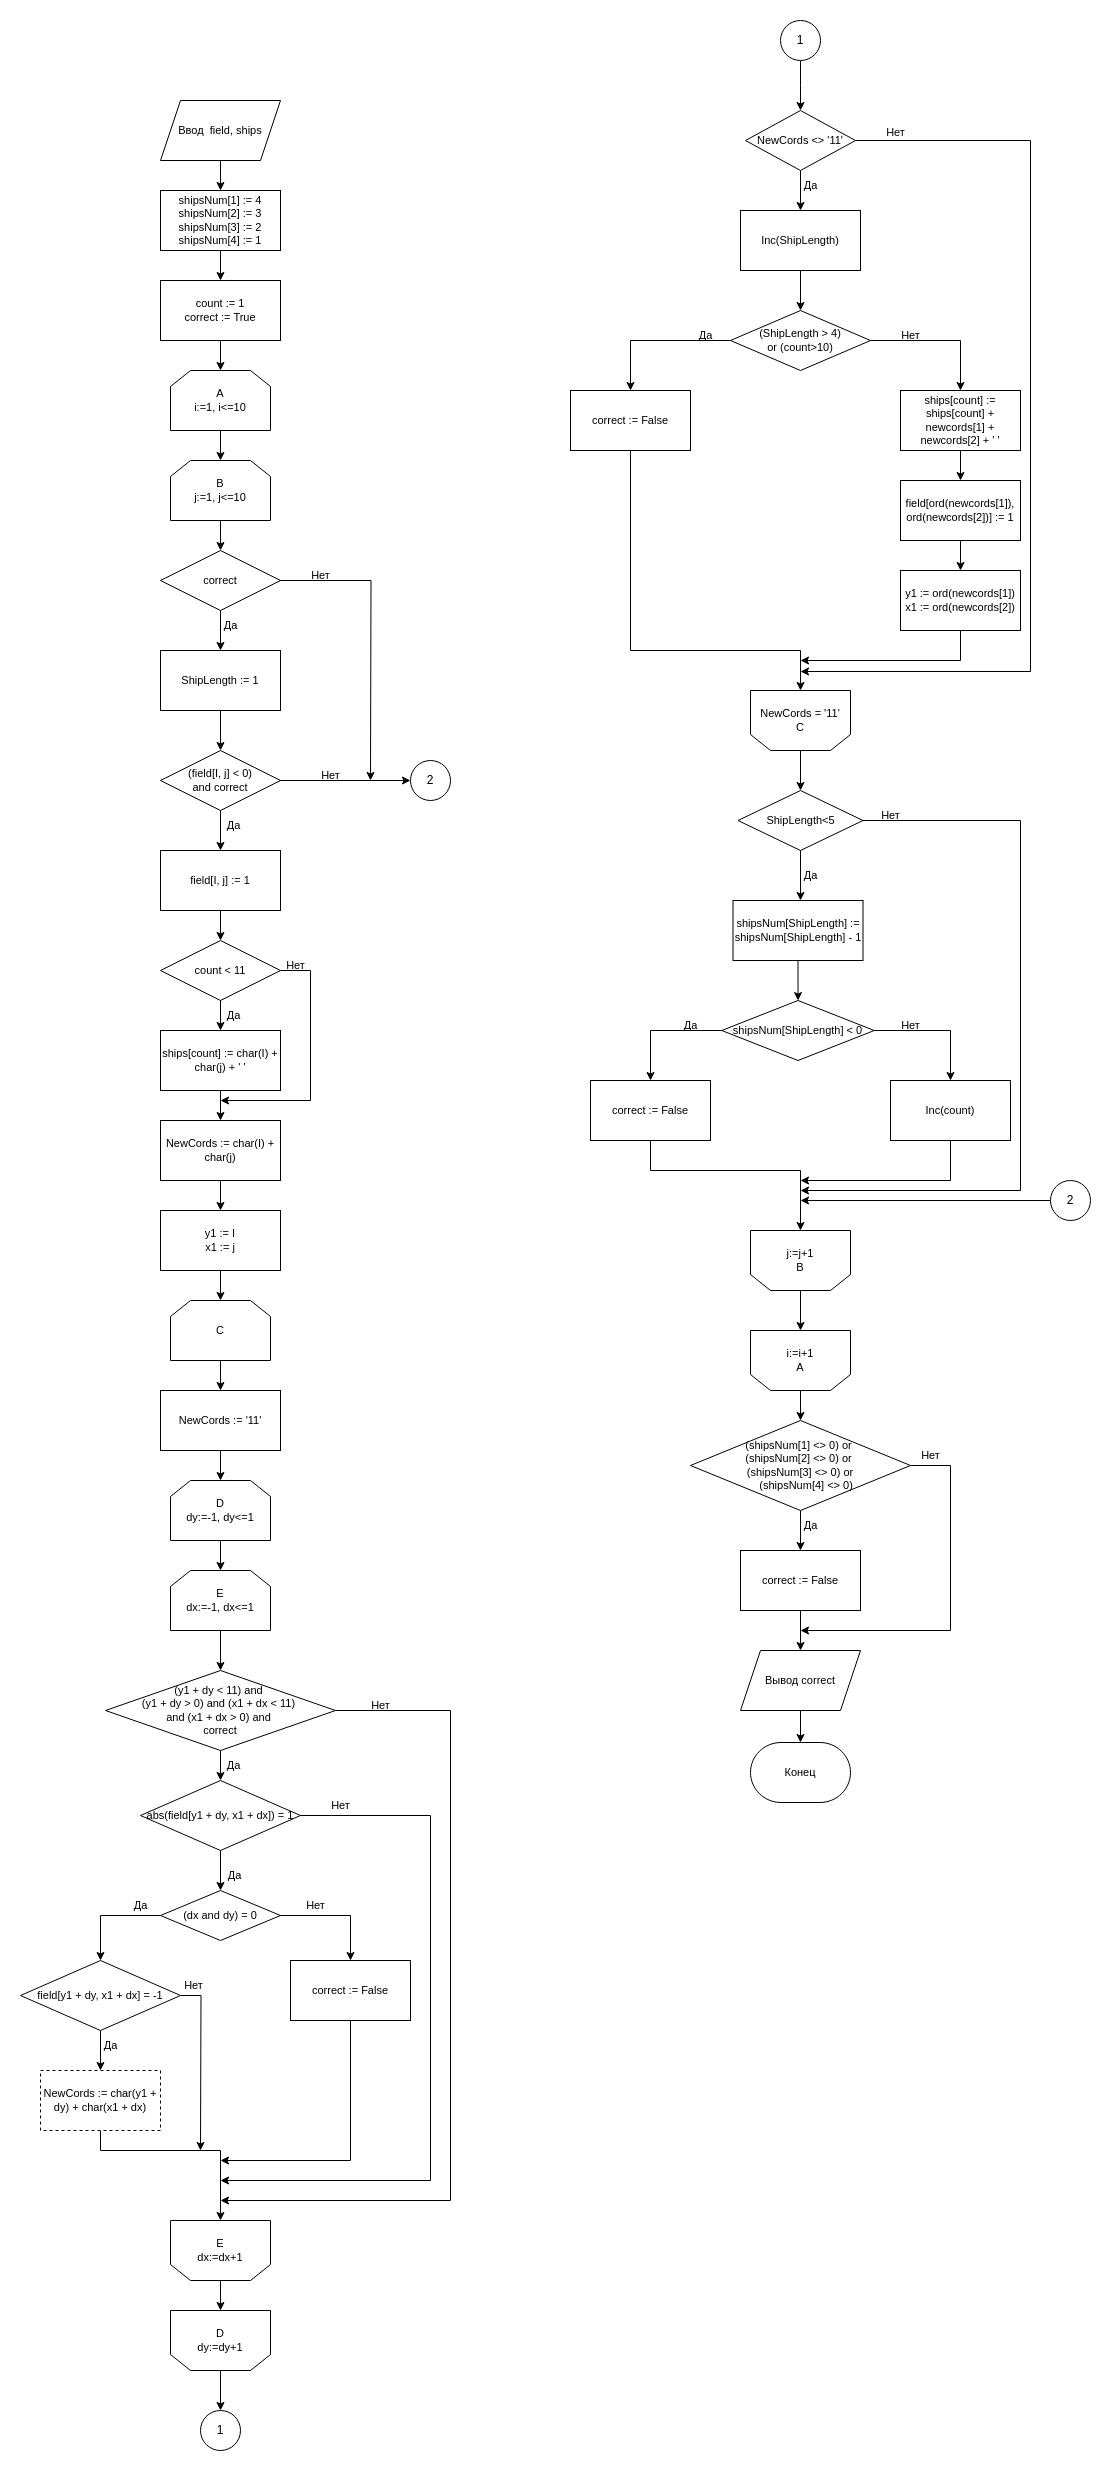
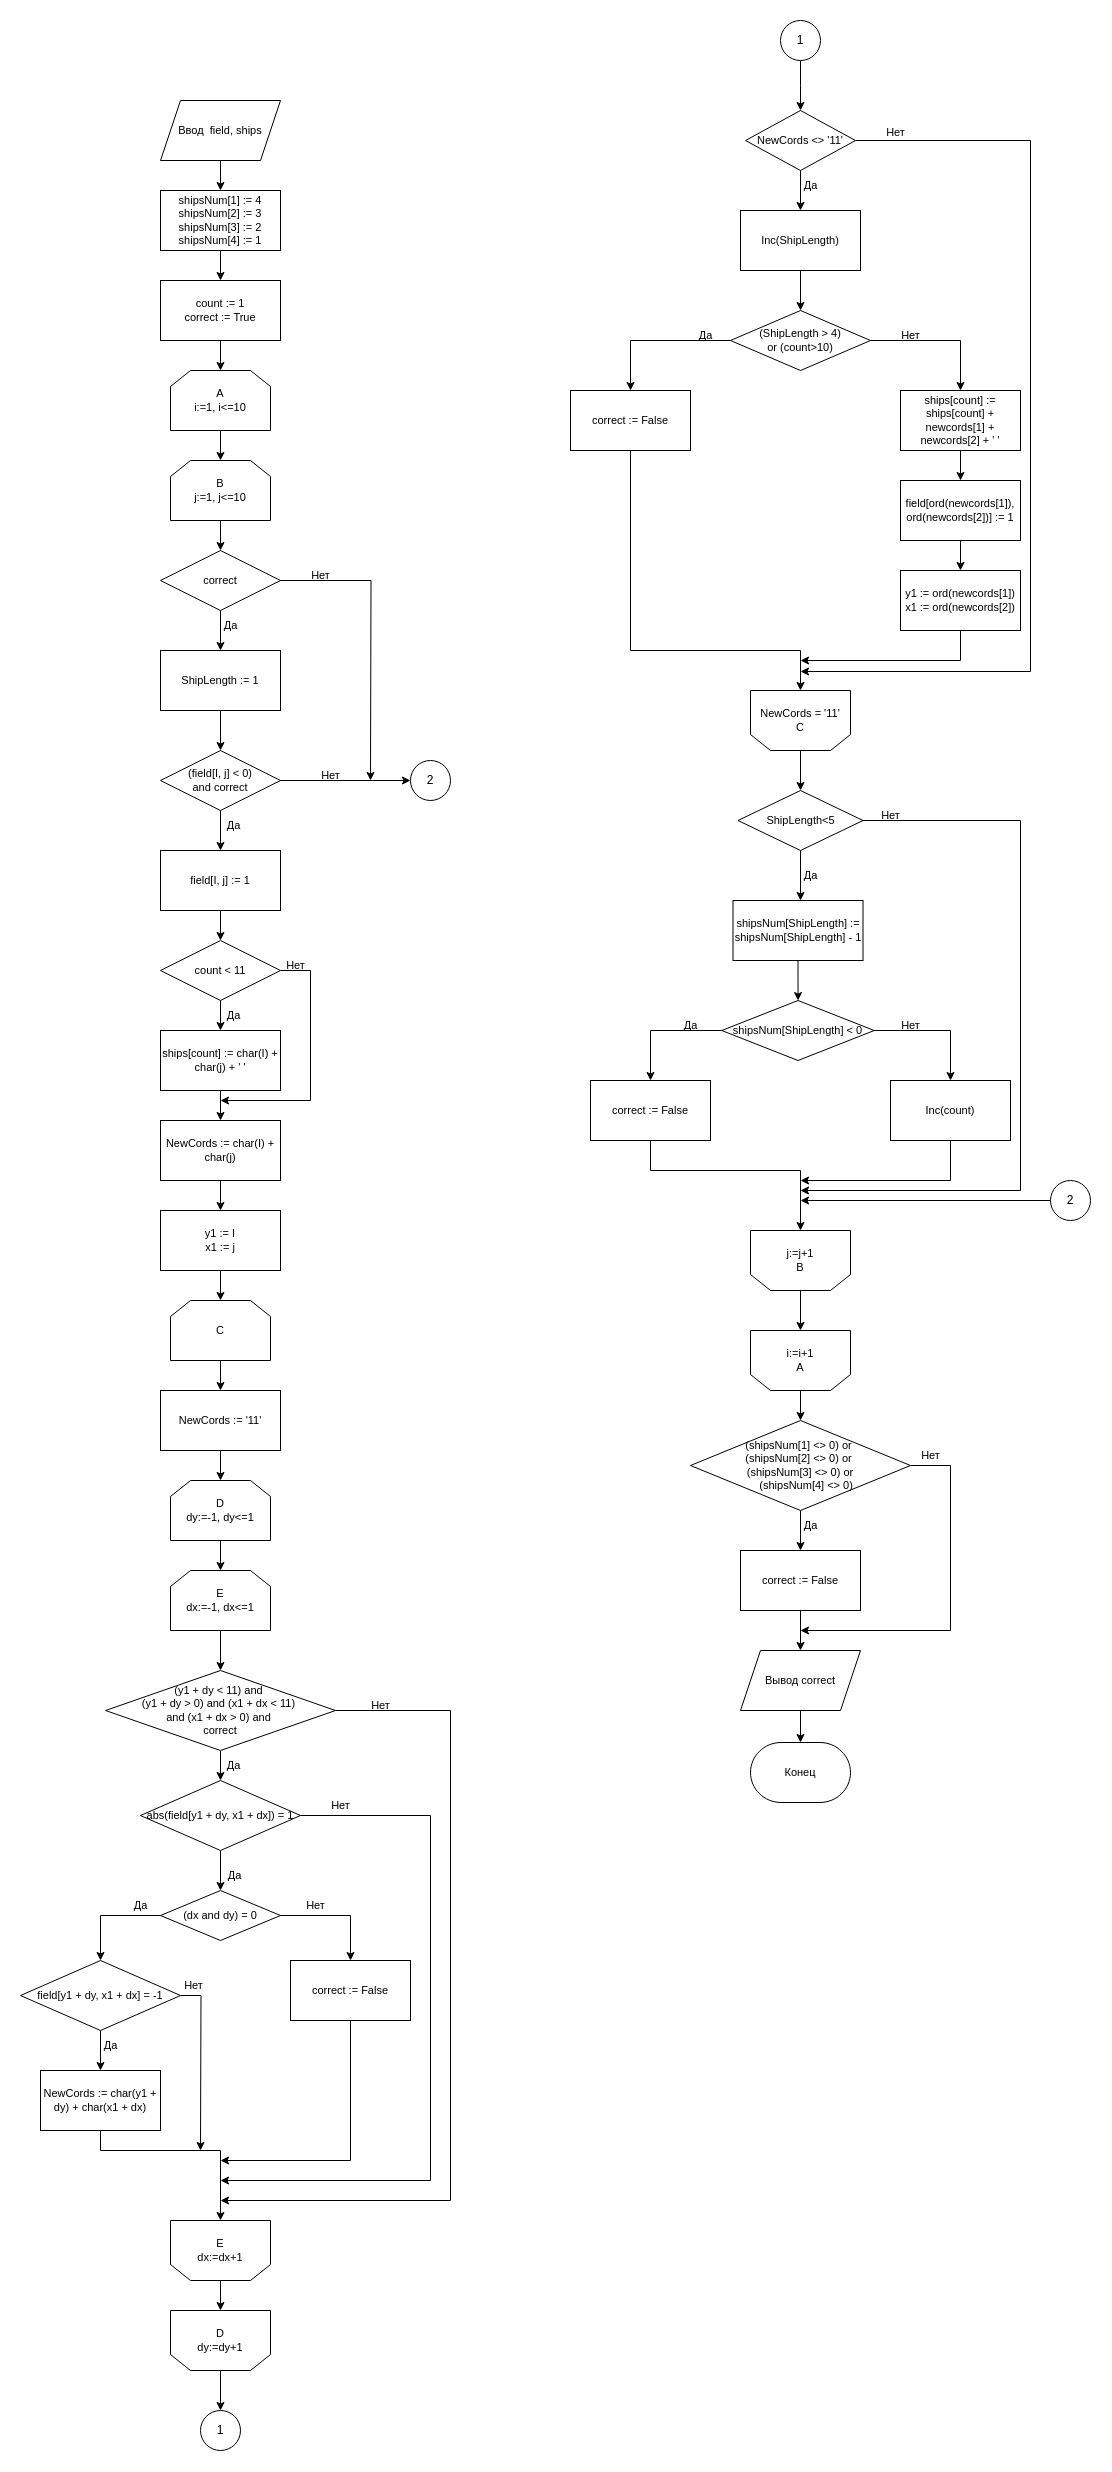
node "NewCords := char(y1 + dy) + char(x1 + dx)": style dashed -> solid
